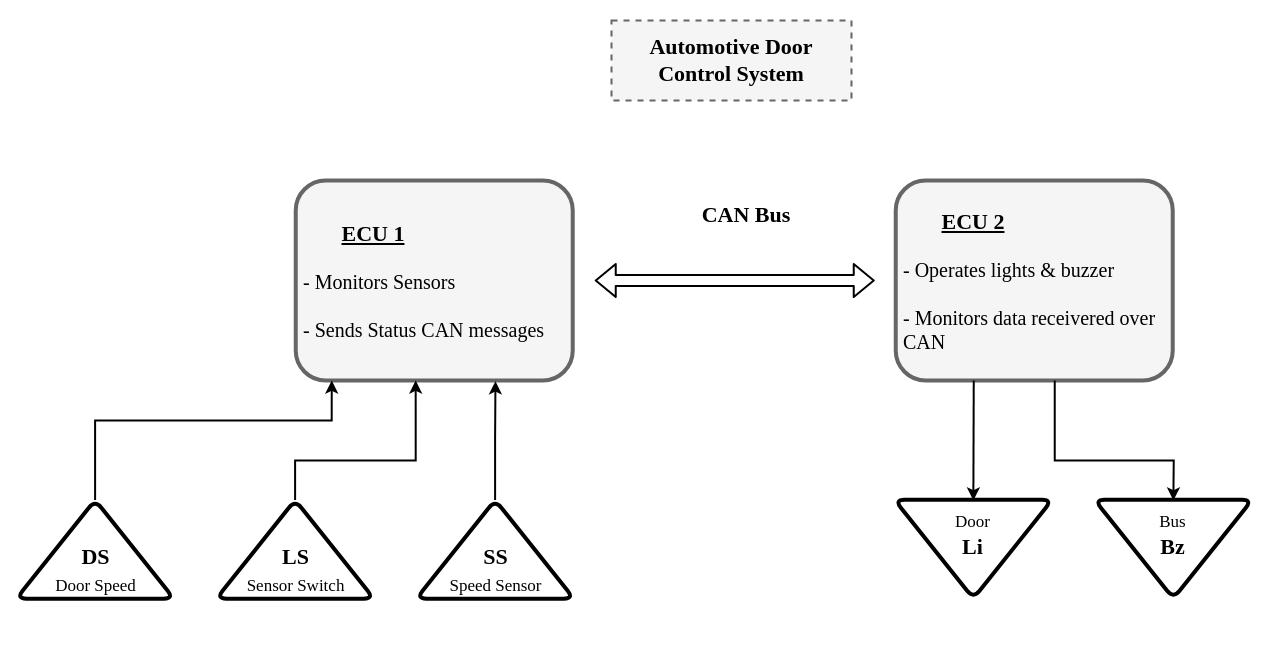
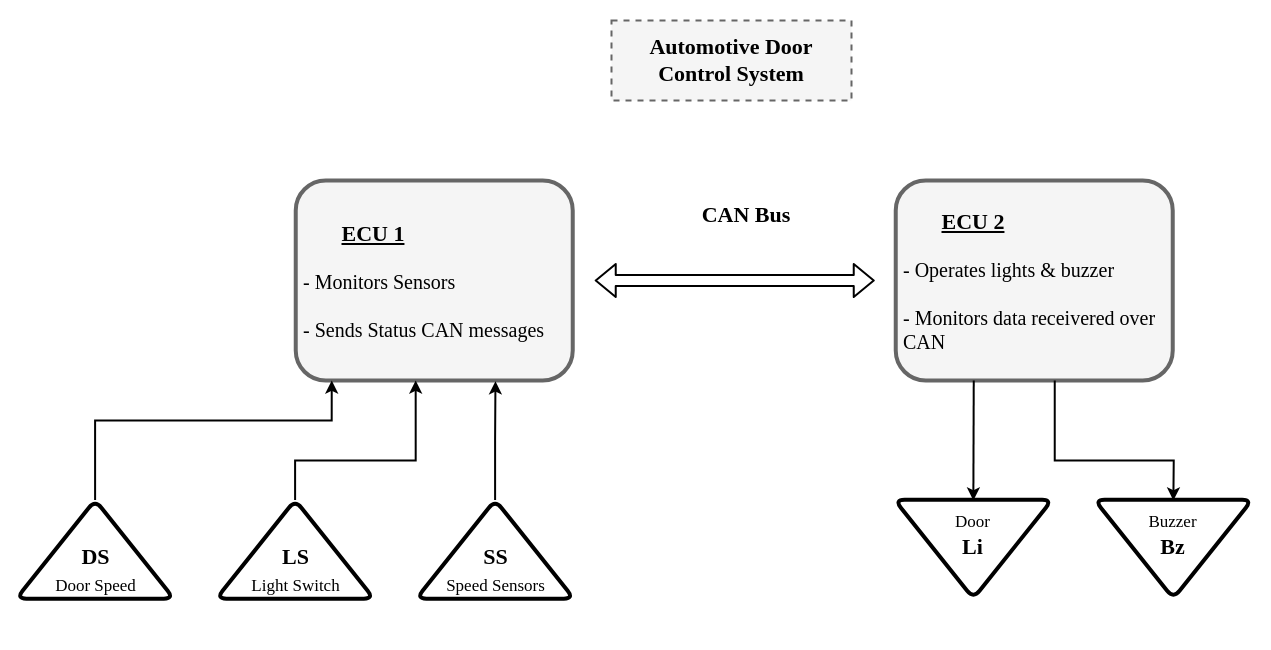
node "Bus Bz": label "Bus Bz" -> "Buzzer Bz"
node "LS Sensor Switch": label "LS Sensor Switch" -> "LS Light Switch"
node "SS Speed Sensor": label "SS Speed Sensor" -> "SS Speed Sensors"
